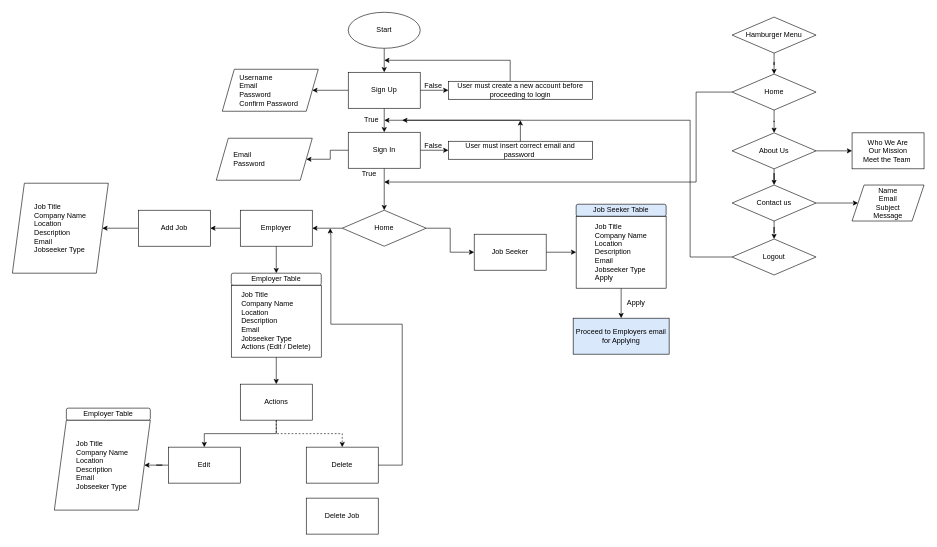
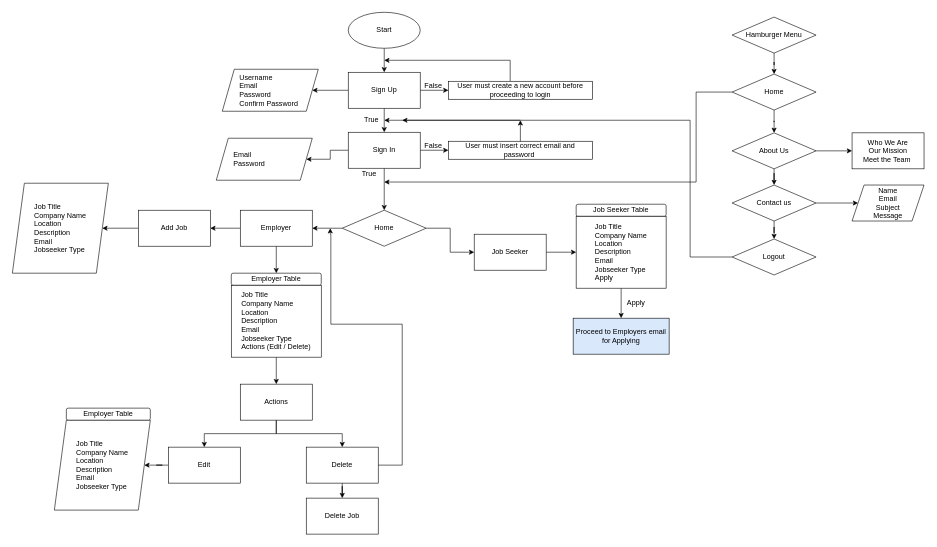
node "Job Seeker Table": fillcolor #dae8fc -> #ffffff
edge "Actions" -> "Delete": style dashed -> solid
edge "Delete" -> "Delete Job": added
